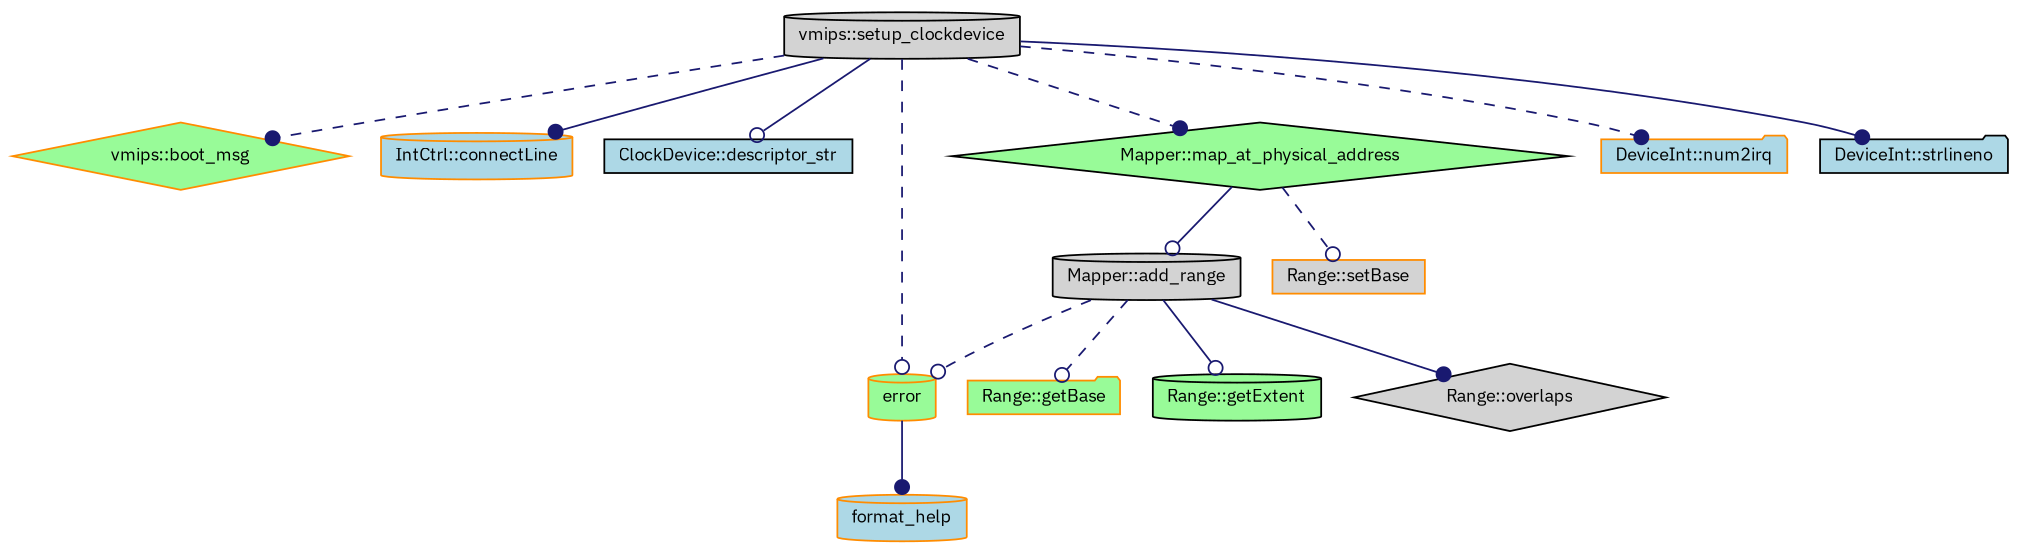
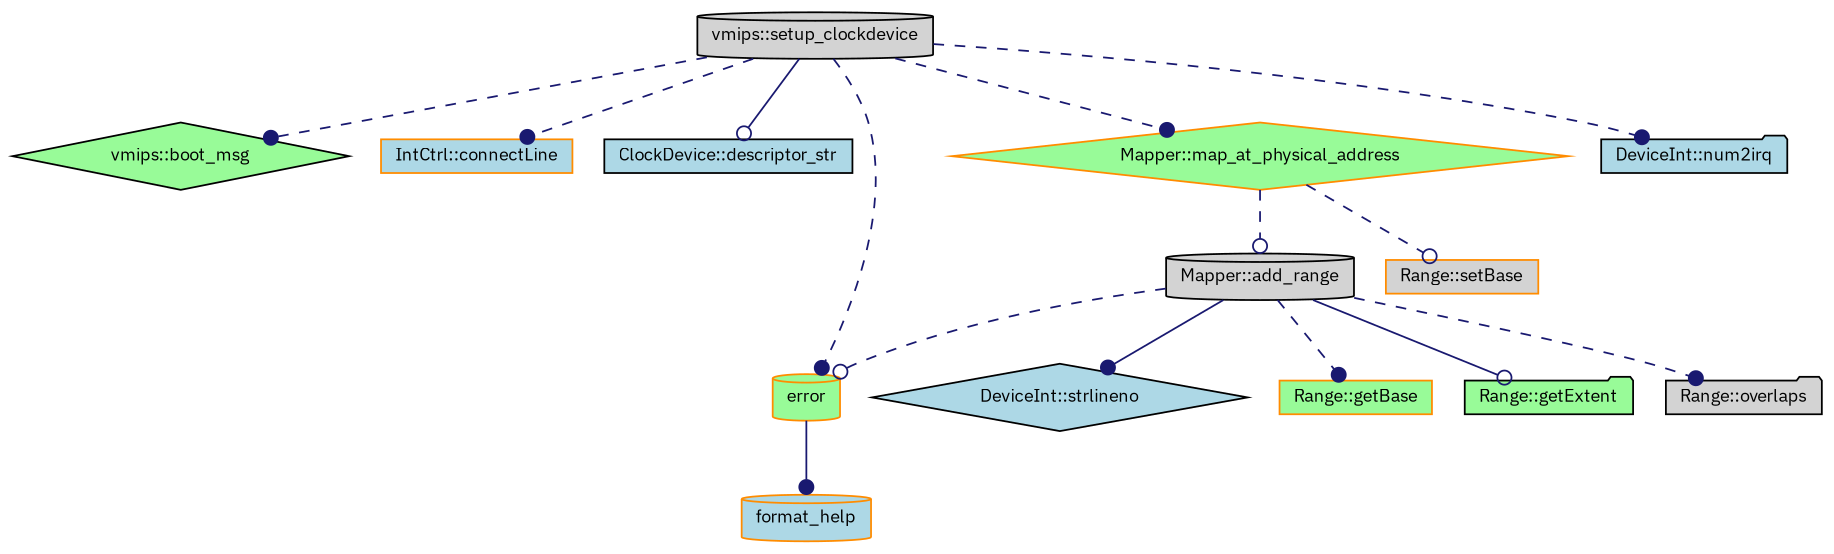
edge "vmips::setup_clockdevice" -> "DeviceInt::strlineno": now "Mapper::add_range" -> "DeviceInt::strlineno"
edge "vmips::setup_clockdevice" -> "IntCtrl::connectLine": style solid -> dashed
node "vmips::boot_msg": color darkorange -> black
node "IntCtrl::connectLine": shape cylinder -> box
node "Mapper::map_at_physical_address": color black -> darkorange
node "DeviceInt::num2irq": color darkorange -> black
node "DeviceInt::strlineno": shape folder -> diamond
edge "vmips::setup_clockdevice" -> "error": arrowhead odot -> dot
edge "Mapper::map_at_physical_address" -> "Mapper::add_range": style solid -> dashed
edge "Mapper::add_range" -> "Range::getBase": arrowhead odot -> dot
edge "Mapper::add_range" -> "Range::overlaps": style solid -> dashed
node "Range::getBase": shape folder -> box
node "Range::getExtent": shape cylinder -> folder
node "Range::overlaps": shape diamond -> folder
